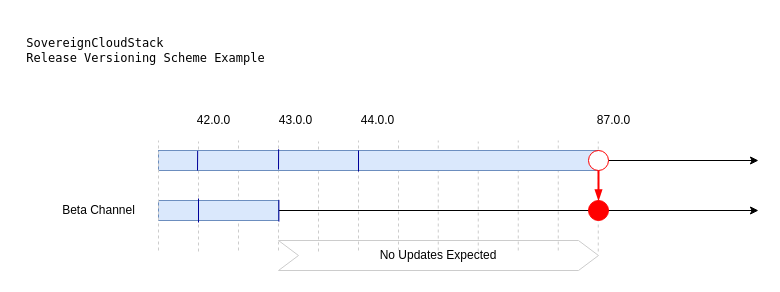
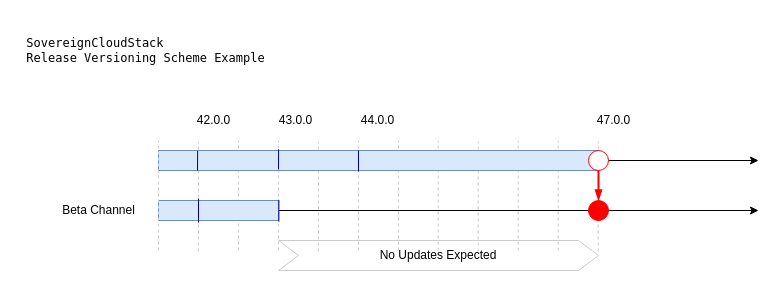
node "87.0.0": label "87.0.0" -> "47.0.0"
